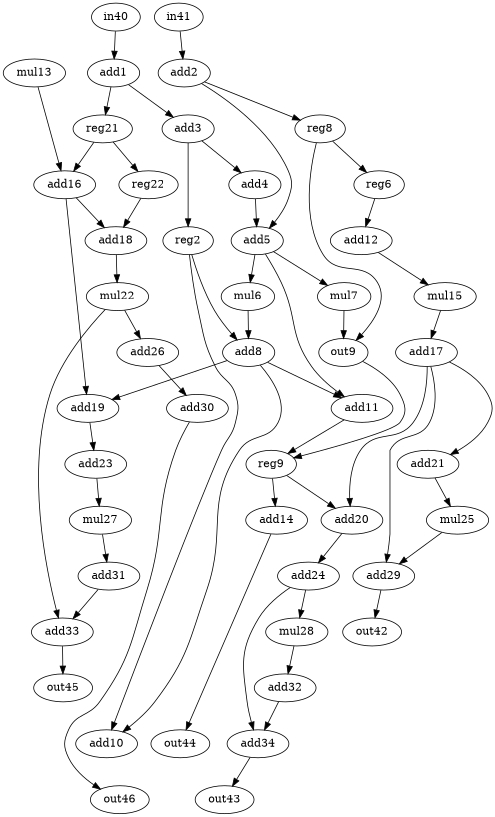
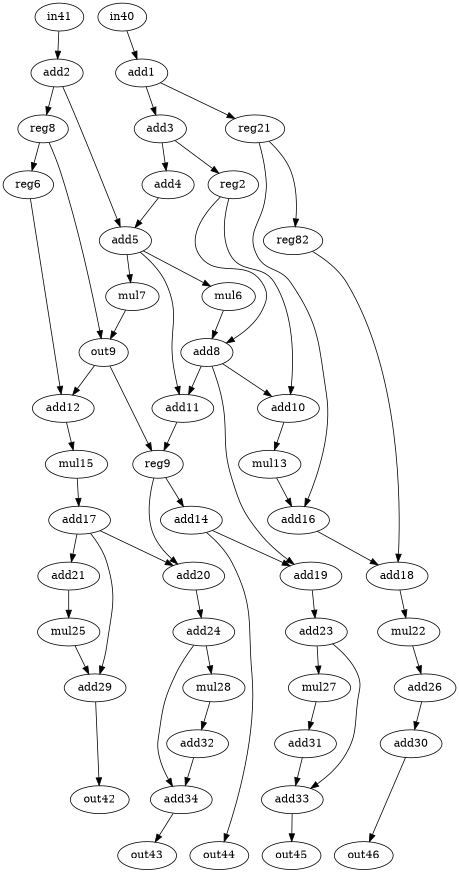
node "reg22": label "reg22" -> "reg82"
edge "add16" -> "add19": now "add14" -> "add19"
edge "out9" -> "add12": added
edge "add10" -> "mul13": added
edge "mul22" -> "add33": now "add23" -> "add33"
